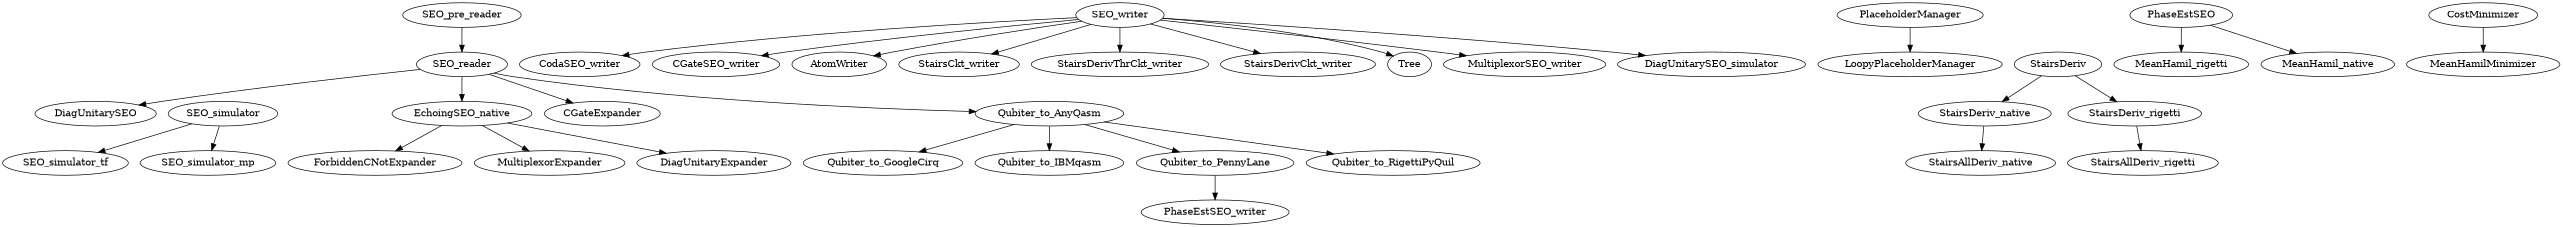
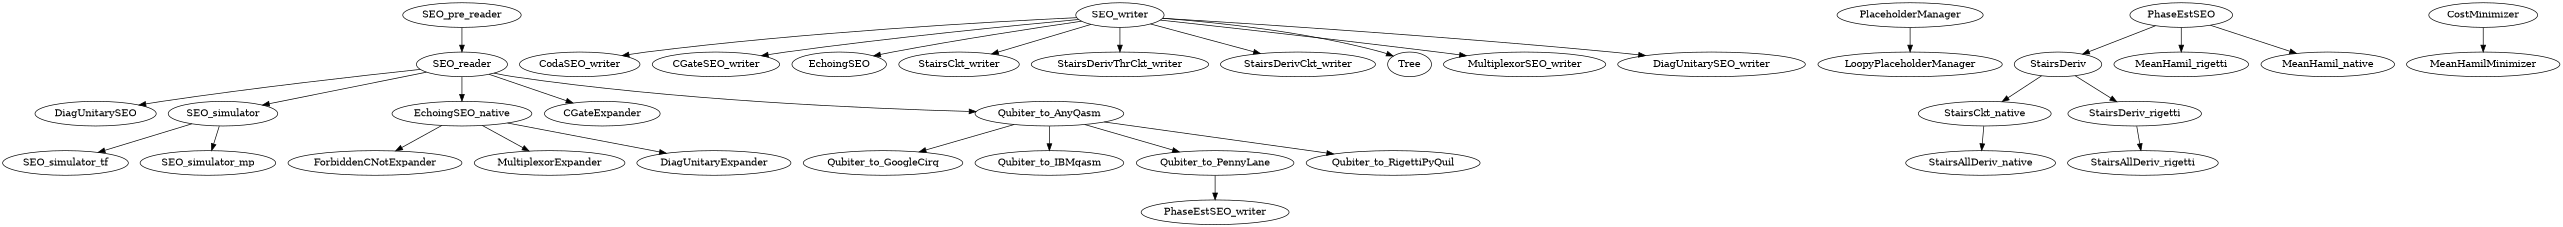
edge "PhaseEstSEO" -> "StairsDeriv": added
node "AtomWriter": label "AtomWriter" -> "EchoingSEO"
node "DiagUnitarySEO_simulator": label "DiagUnitarySEO_simulator" -> "DiagUnitarySEO_writer"
edge "SEO_reader" -> "SEO_simulator": added
node "StairsDeriv_native": label "StairsDeriv_native" -> "StairsCkt_native"
